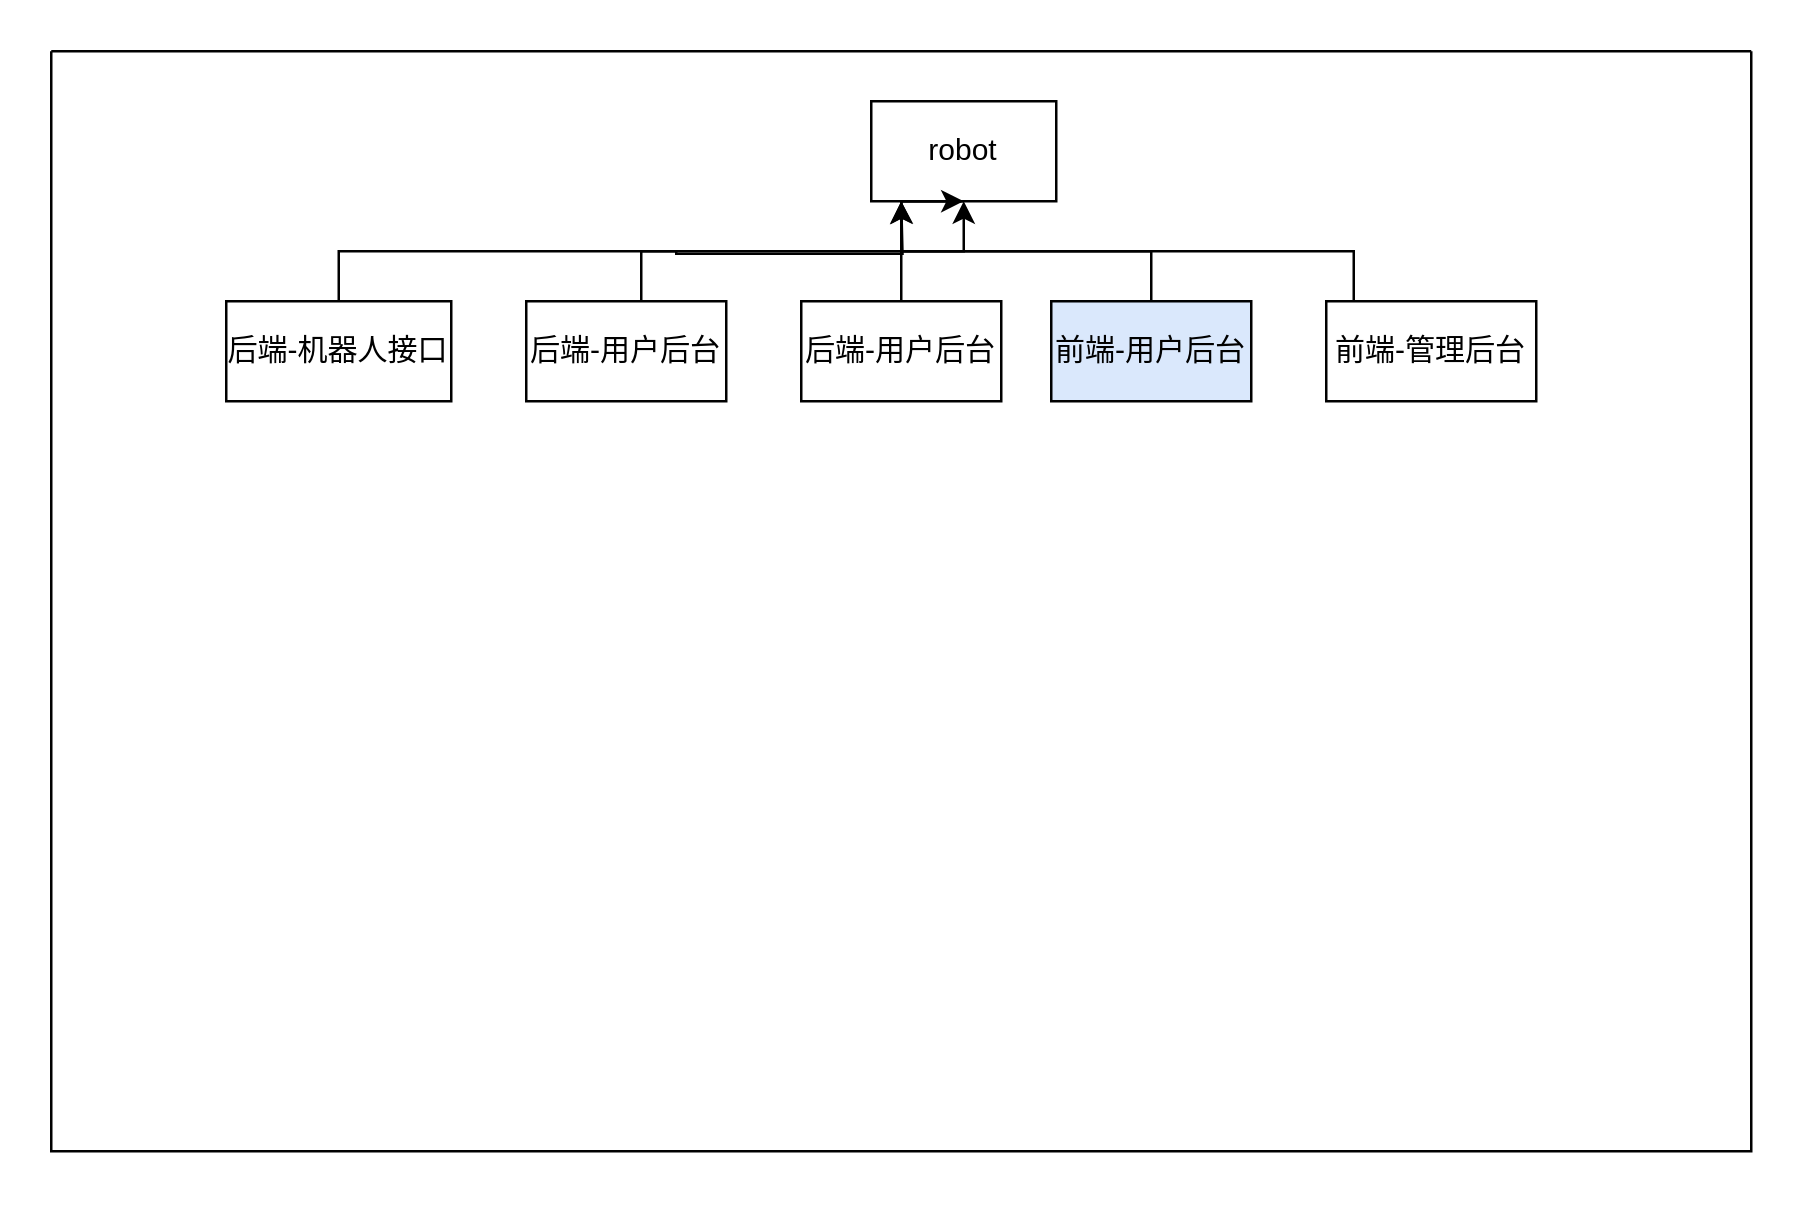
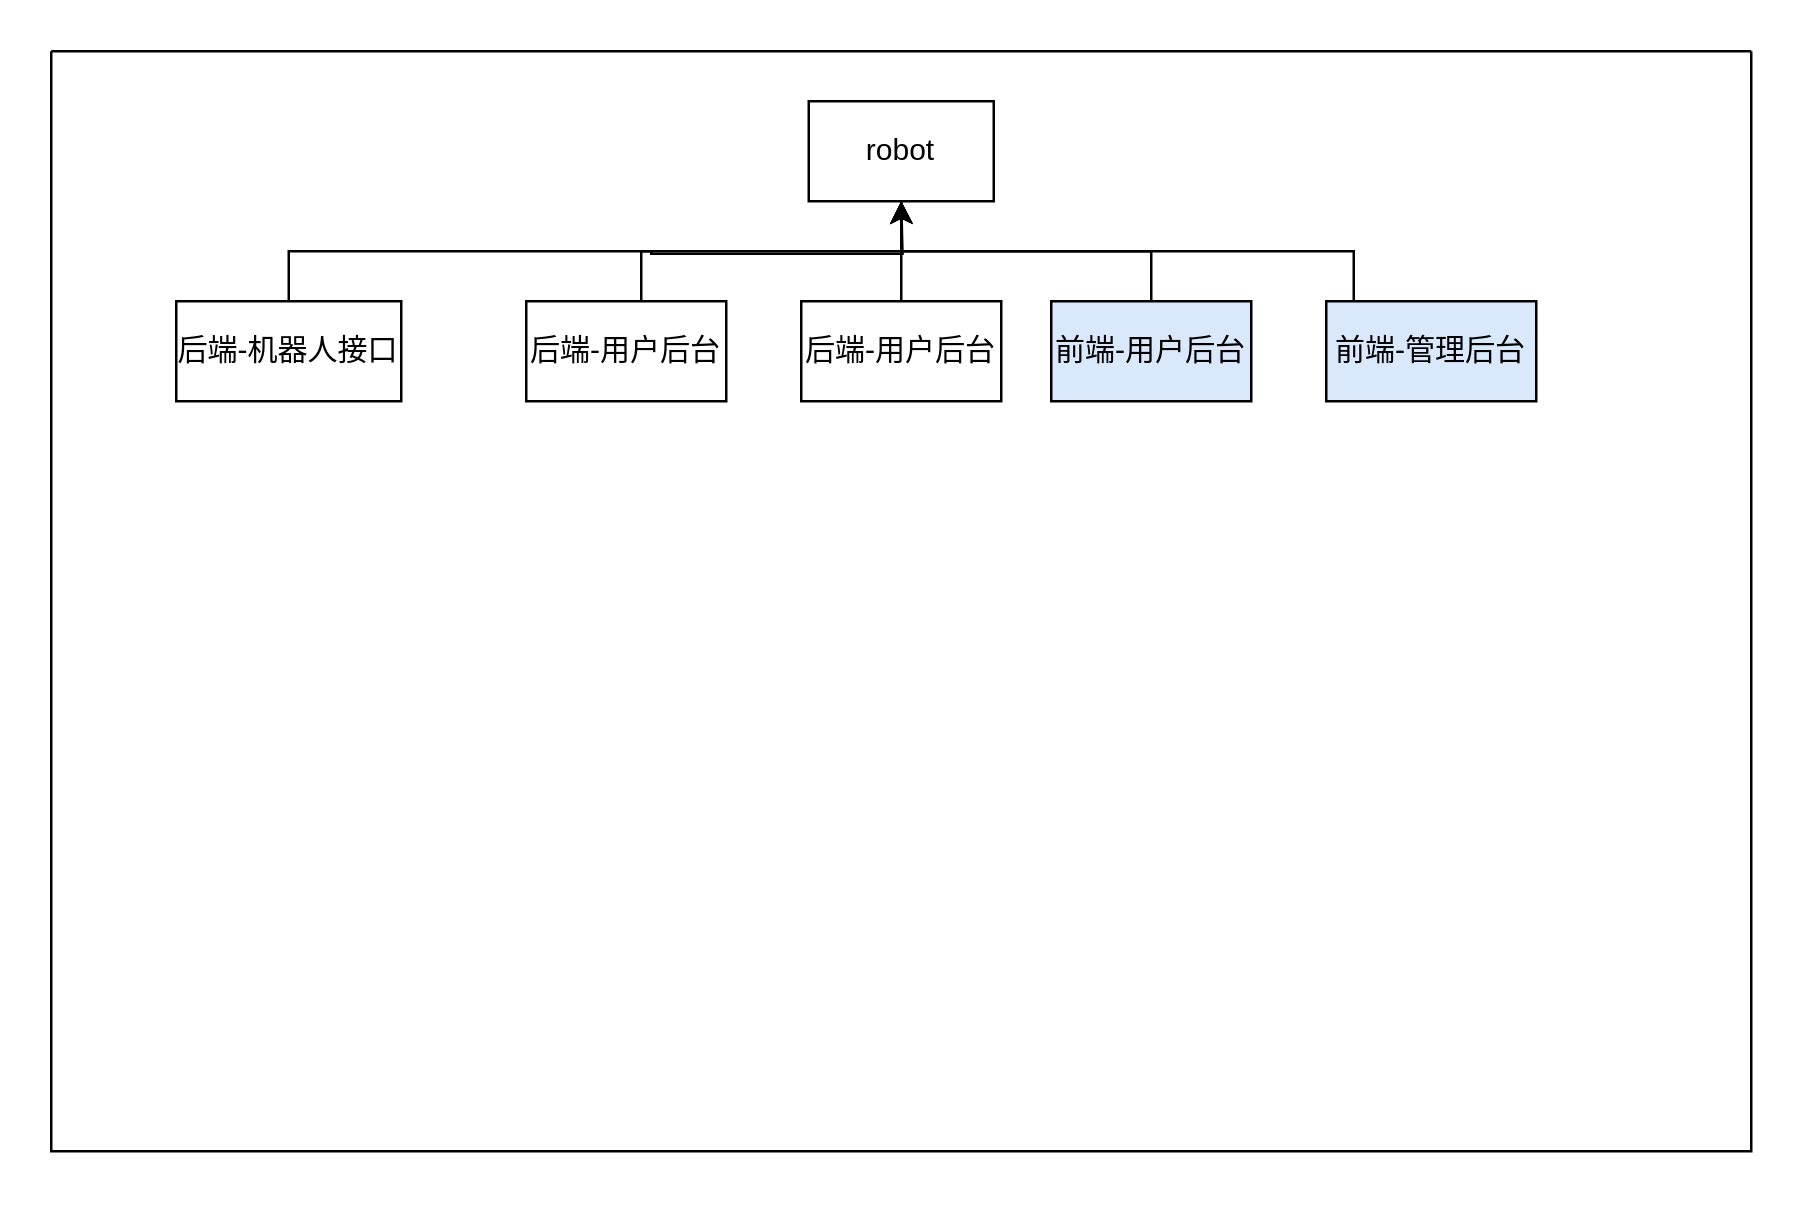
node "robot": moved (964, 151) -> (901, 151)
node "后端-机器人接口": moved (339, 351) -> (289, 351)
node "前端-管理后台": fillcolor #ffffff -> #dae8fc
